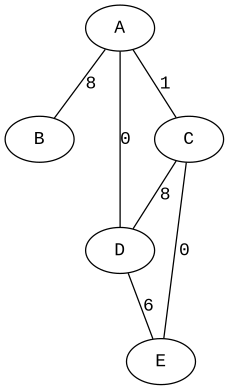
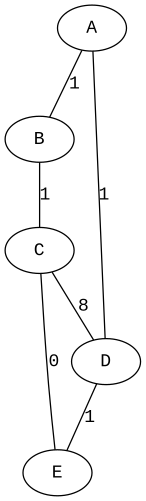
edge "A" -- "B": label "8" -> "1"
edge "A" -- "C": now "B" -- "C"
edge "A" -- "D": label "0" -> "1"
edge "D" -- "E": label "6" -> "1"
